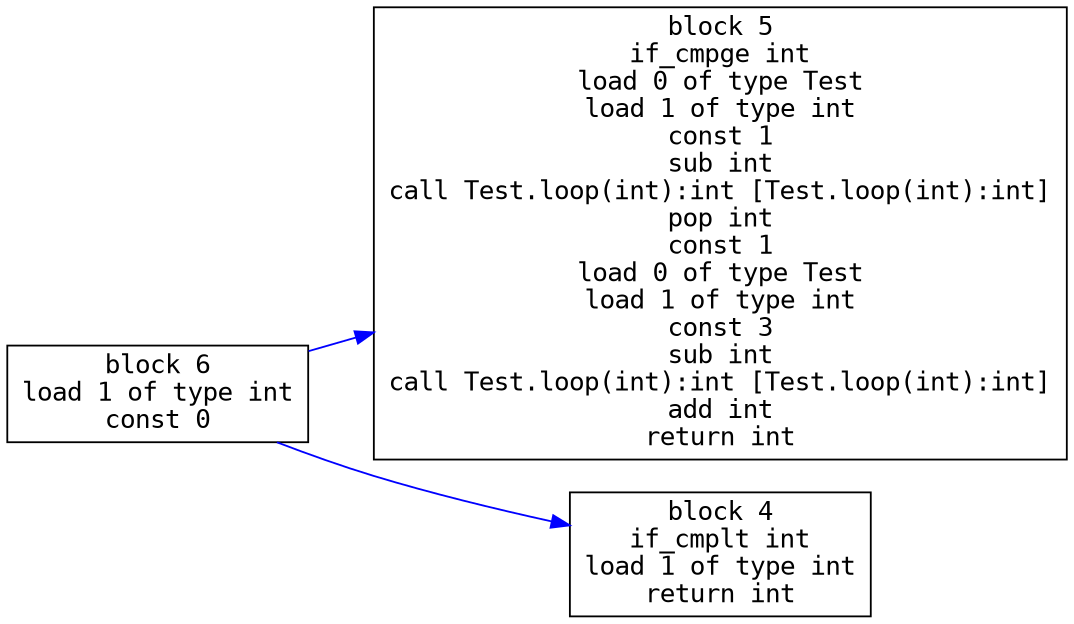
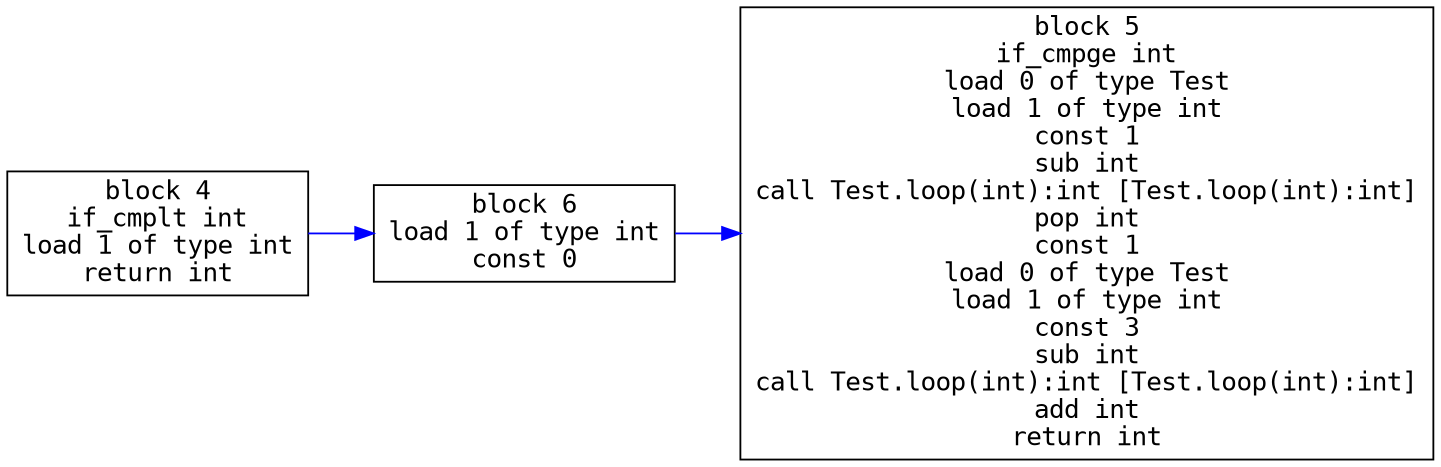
edge "block 6 load 1 of type int const 0" -> "block 4 if_cmplt int load 1 of type int return int": reversed
